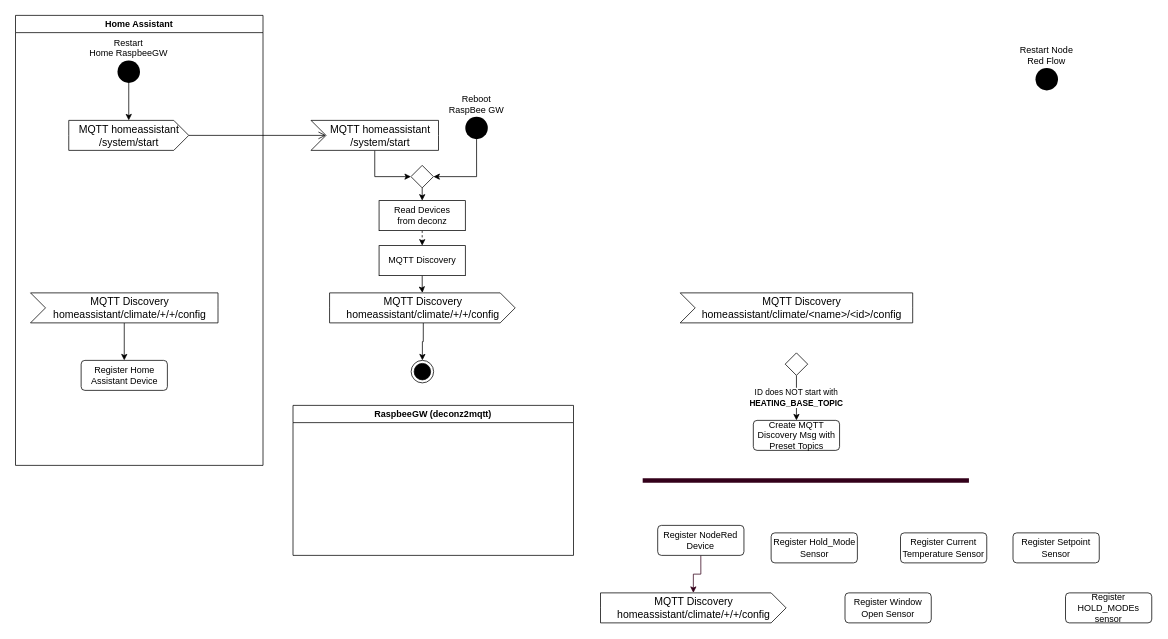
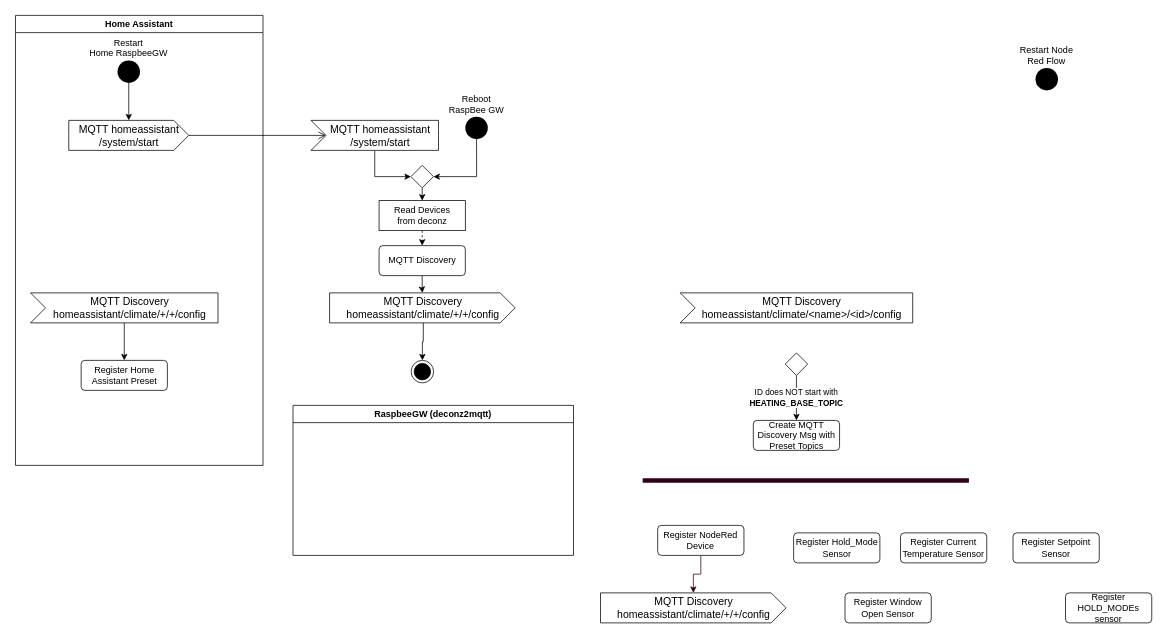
node "MQTT Discovery": shape rectangle -> rounded rectangle
node "Register Home Assistant Device": label "Register Home Assistant Device" -> "Register Home Assistant Preset"
node "Register Hold_Mode Sensor": moved (814, 548) -> (837, 548)
